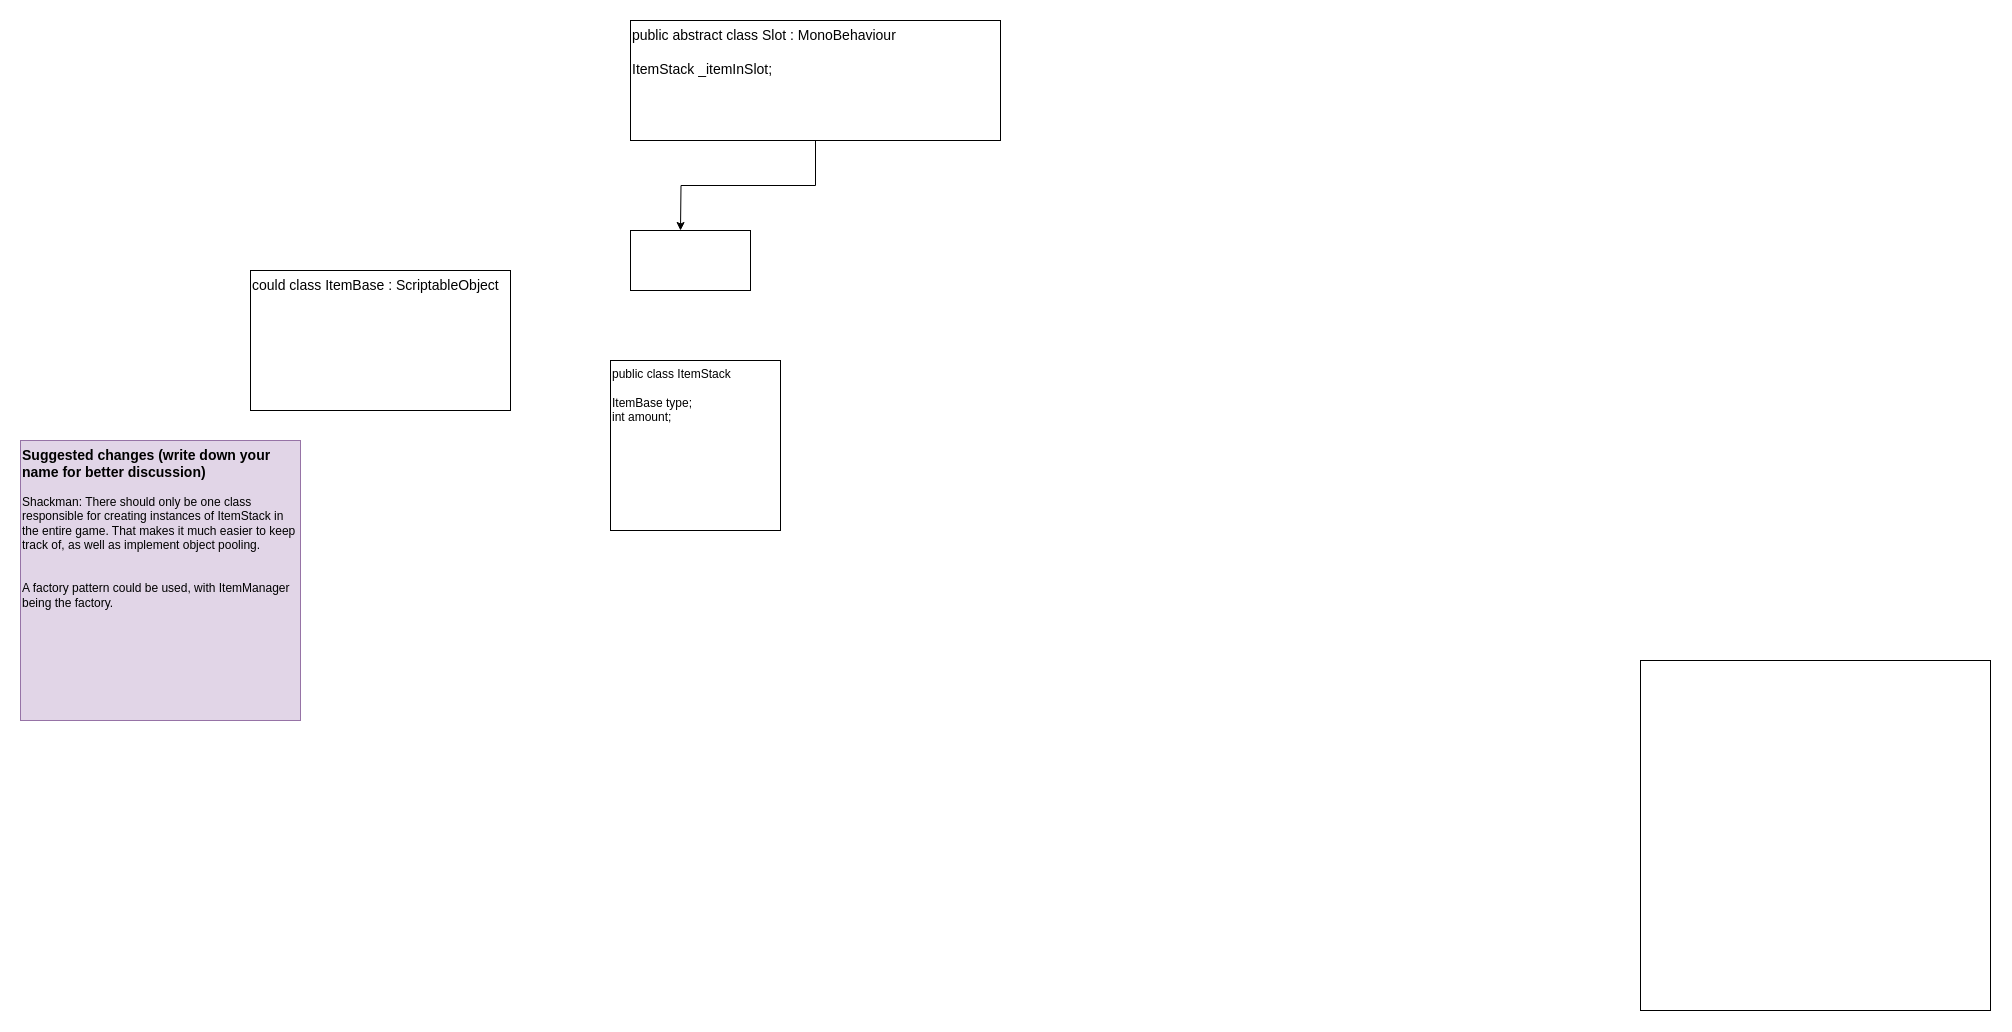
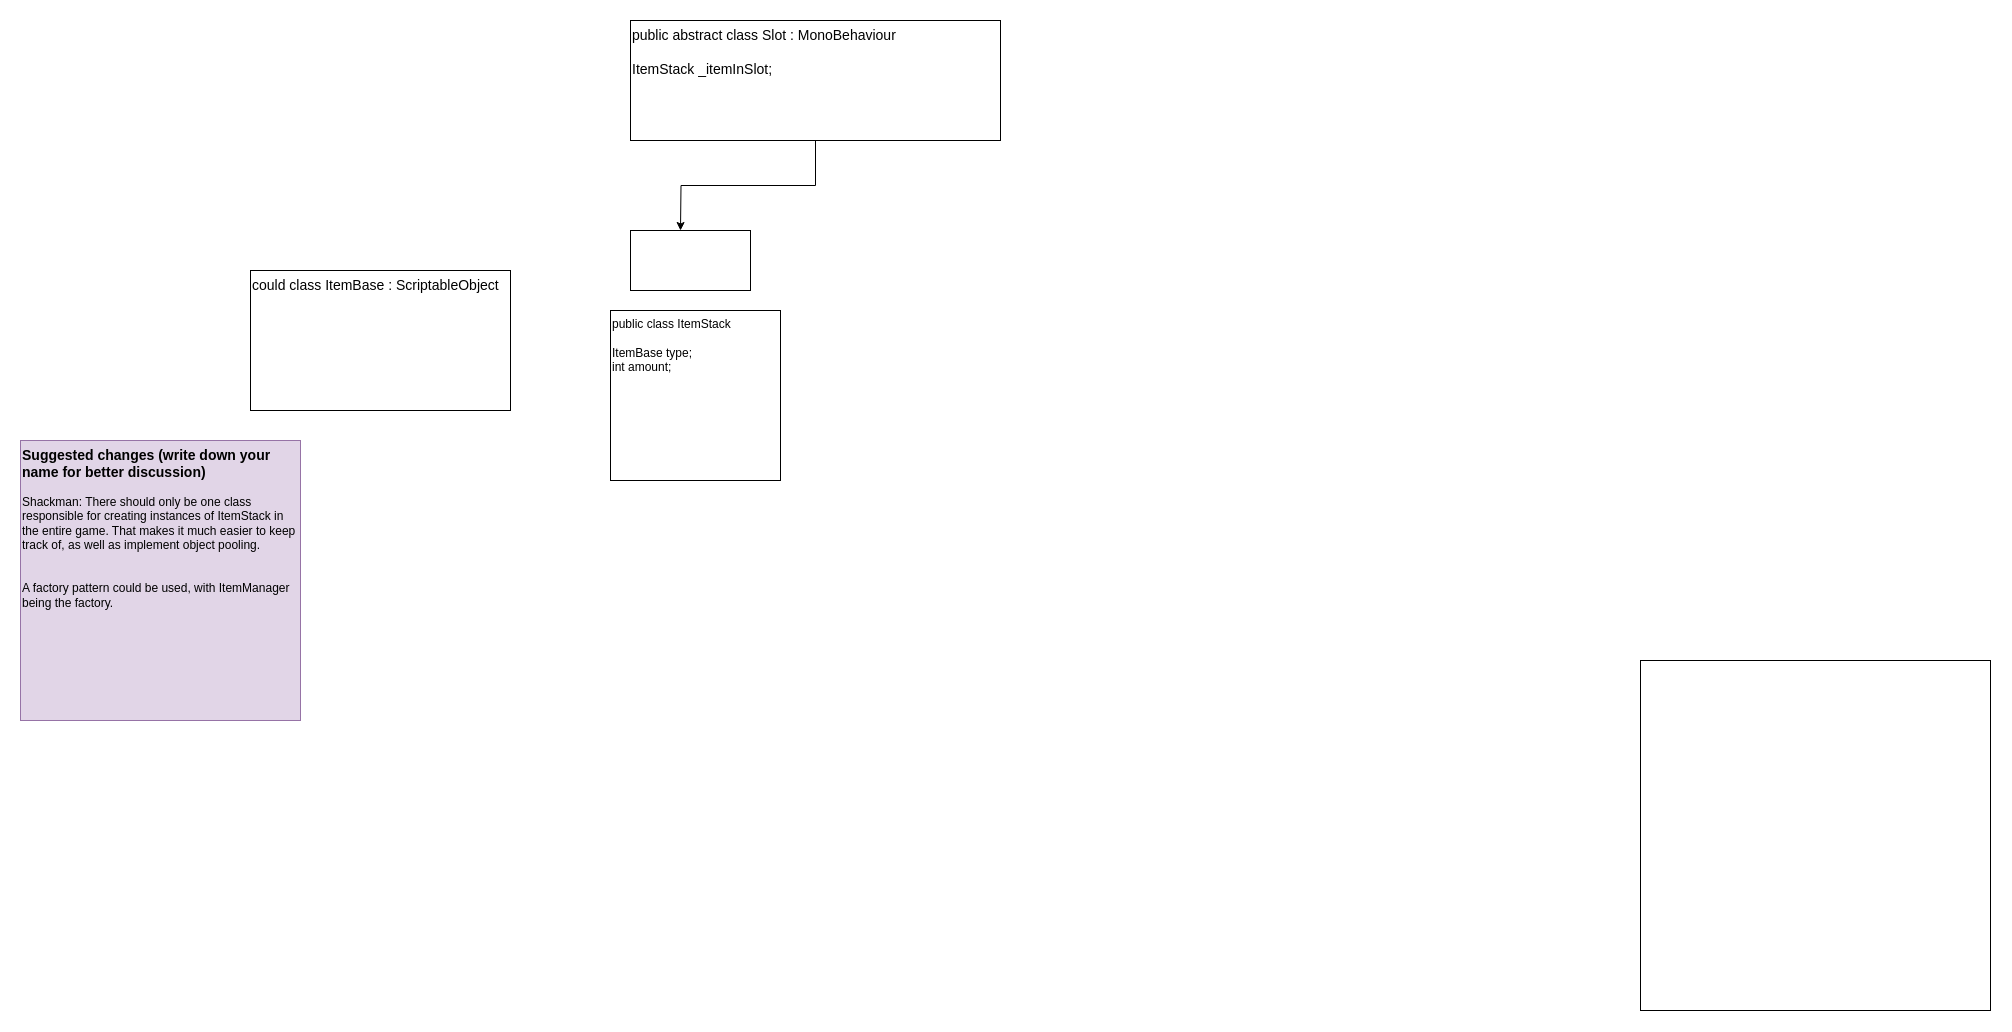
node "public class ItemStack ItemBase type; int amount;": moved (696, 446) -> (696, 396)
